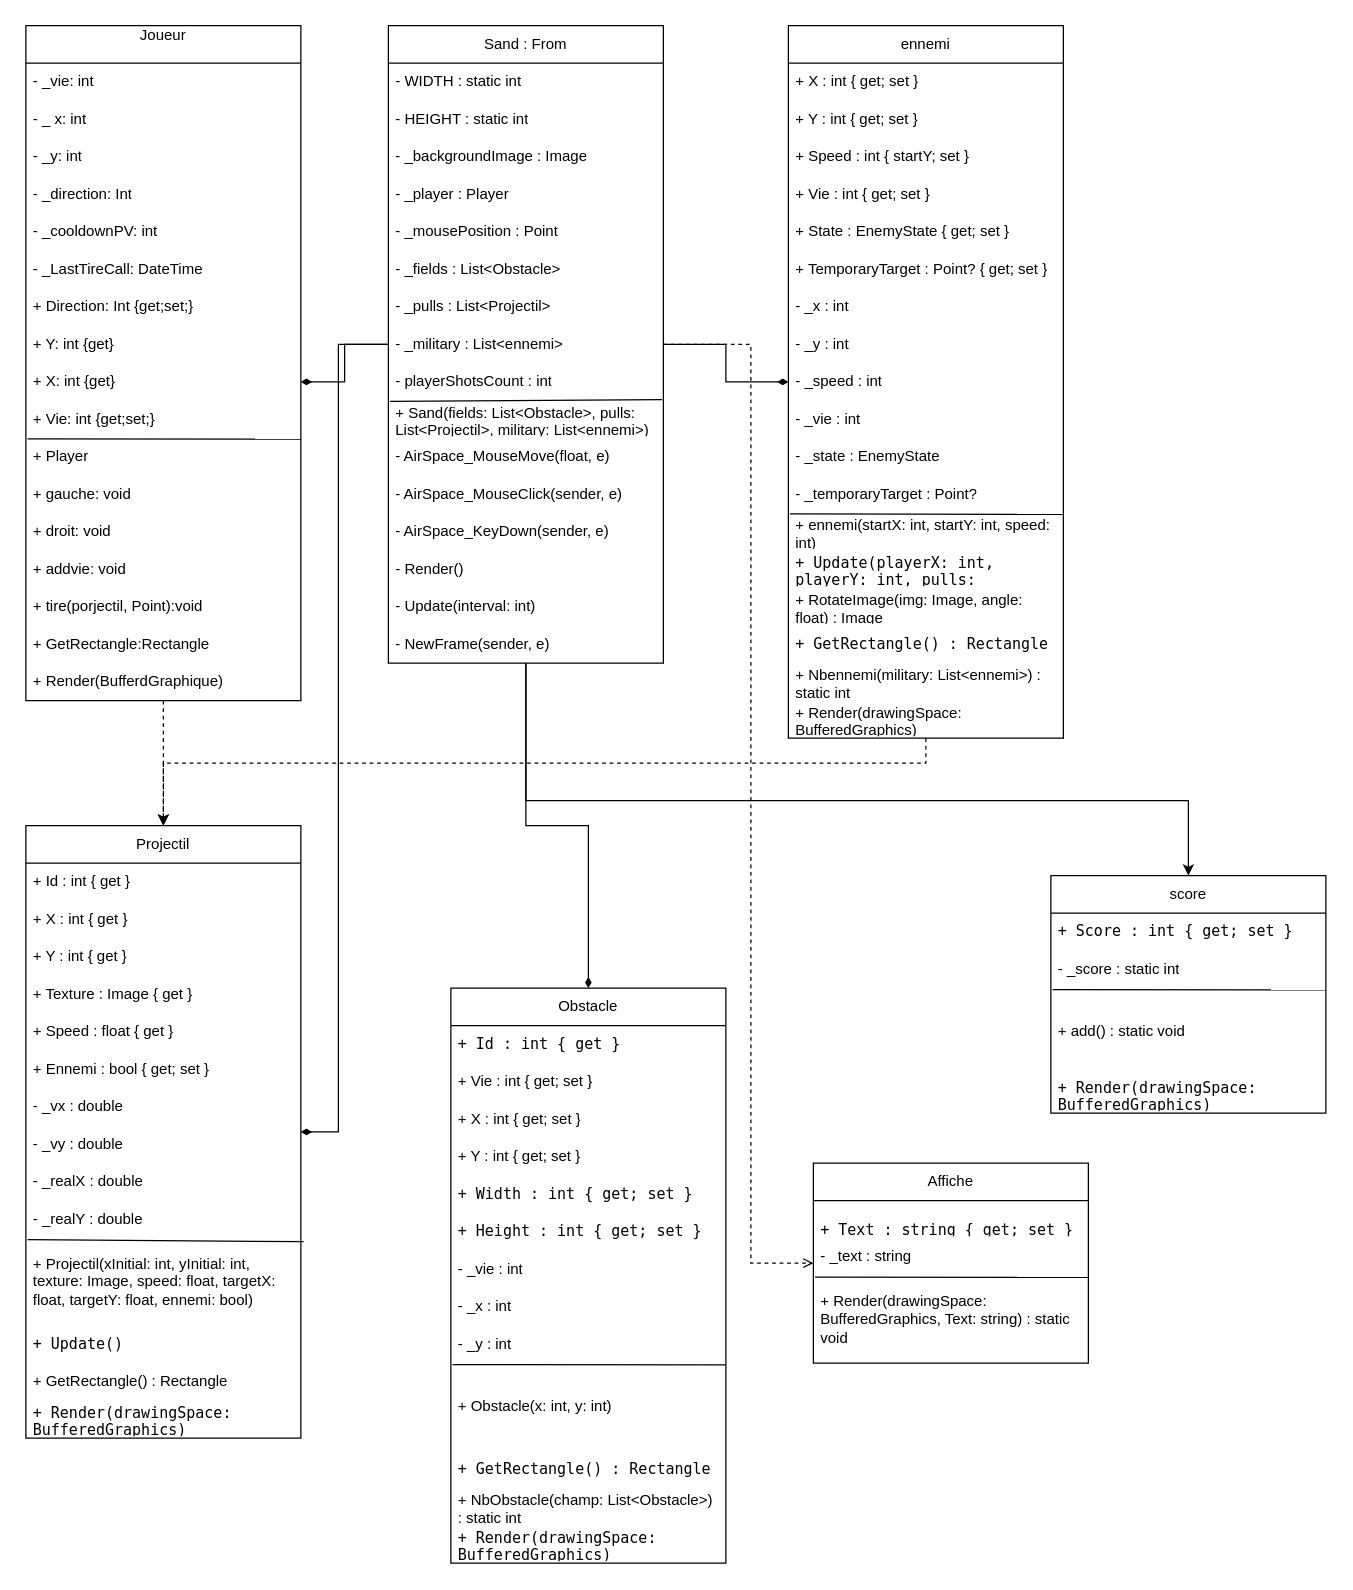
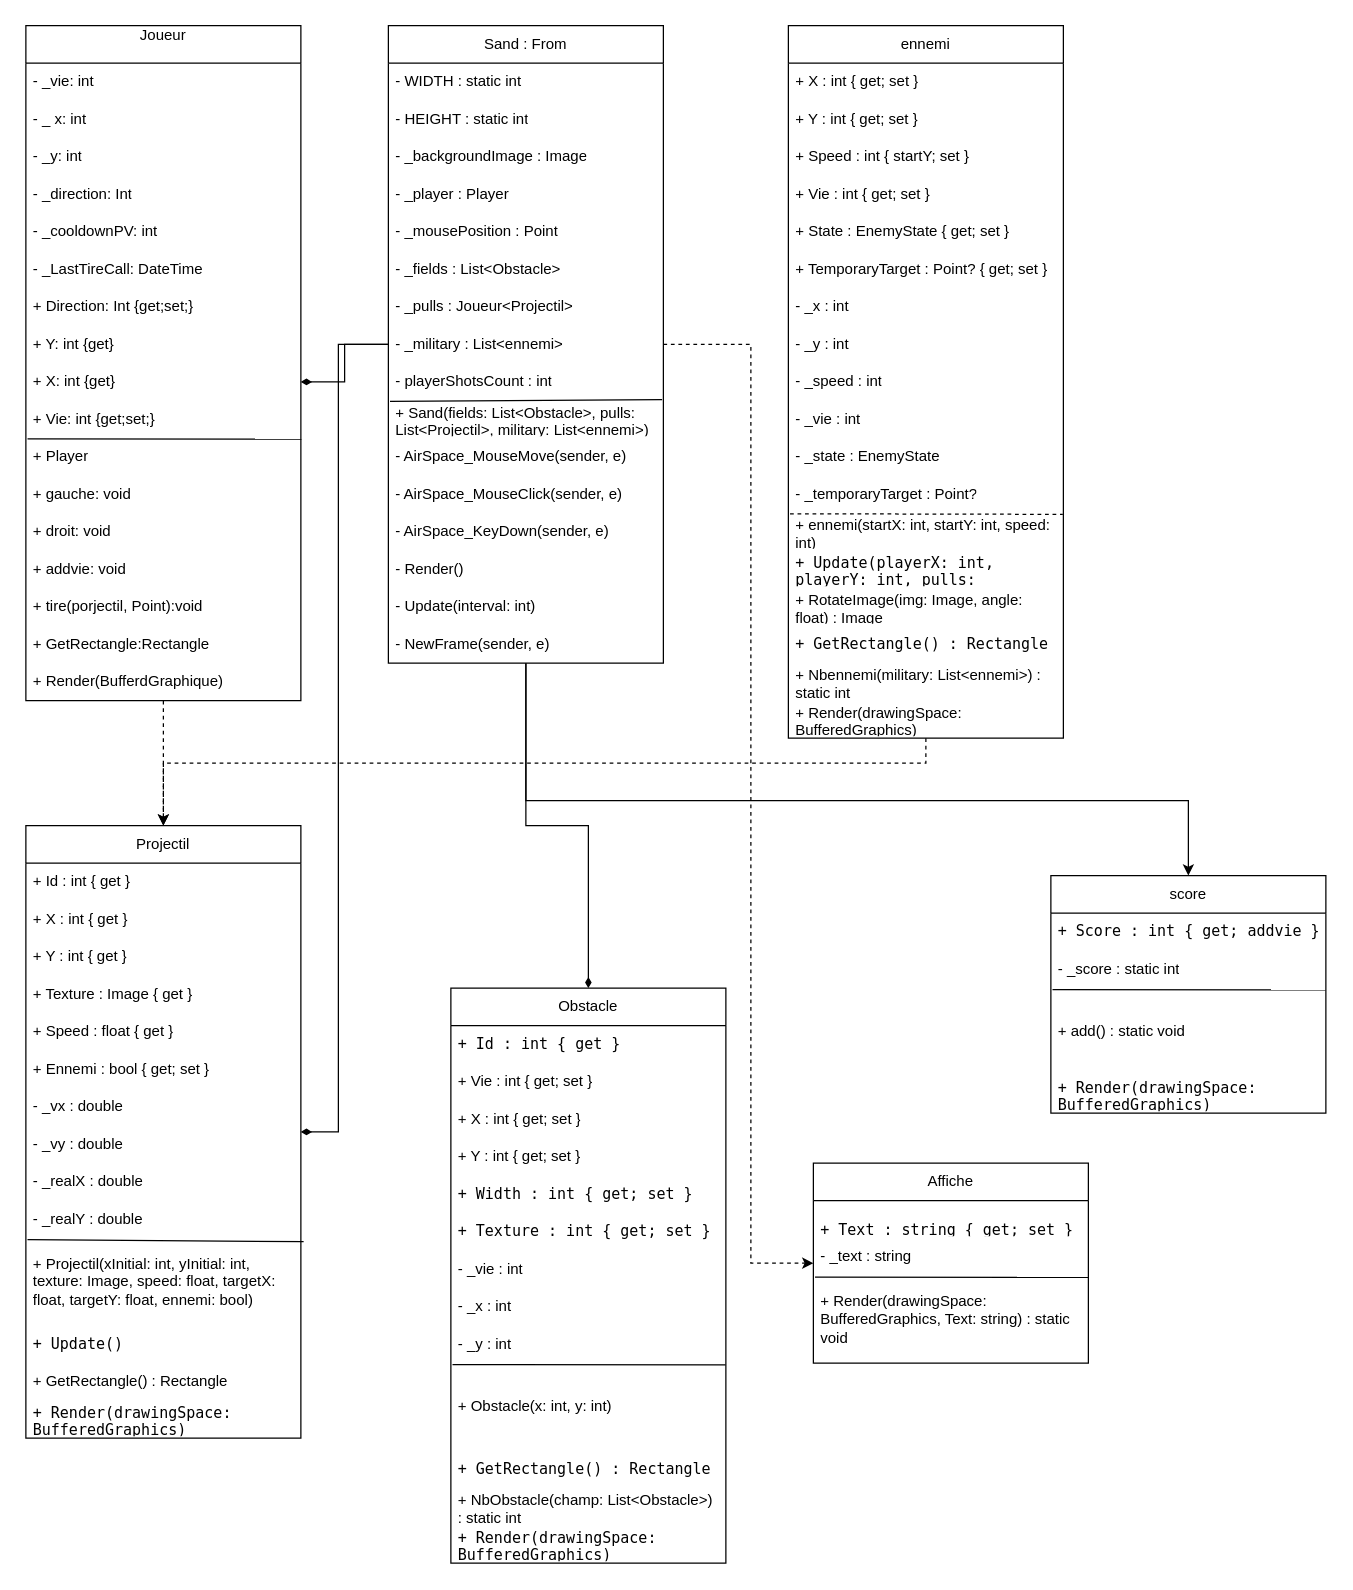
node "- _pulls : List<Projectil>": label "- _pulls : List<Projectil>" -> "- _pulls : Joueur<Projectil>"
edge "Sand : From" -> "ennemi": removed
node "- AirSpace_MouseMove(float, e)": label "- AirSpace_MouseMove(float, e)" -> "- AirSpace_MouseMove(sender, e)"
edge "- _temporaryTarget : Point?" -- "+ ennemi(startX: int, startY: int, speed: int)": style solid -> dashed
node "+ Score : int { get; set }": label "+ Score : int { get; set }" -> "+ Score : int { get; addvie }"
node "+ Height : int { get; set }": label "+ Height : int { get; set }" -> "+ Texture : int { get; set }"
edge "Sand : From" -> "Affiche": arrowhead open -> classic
